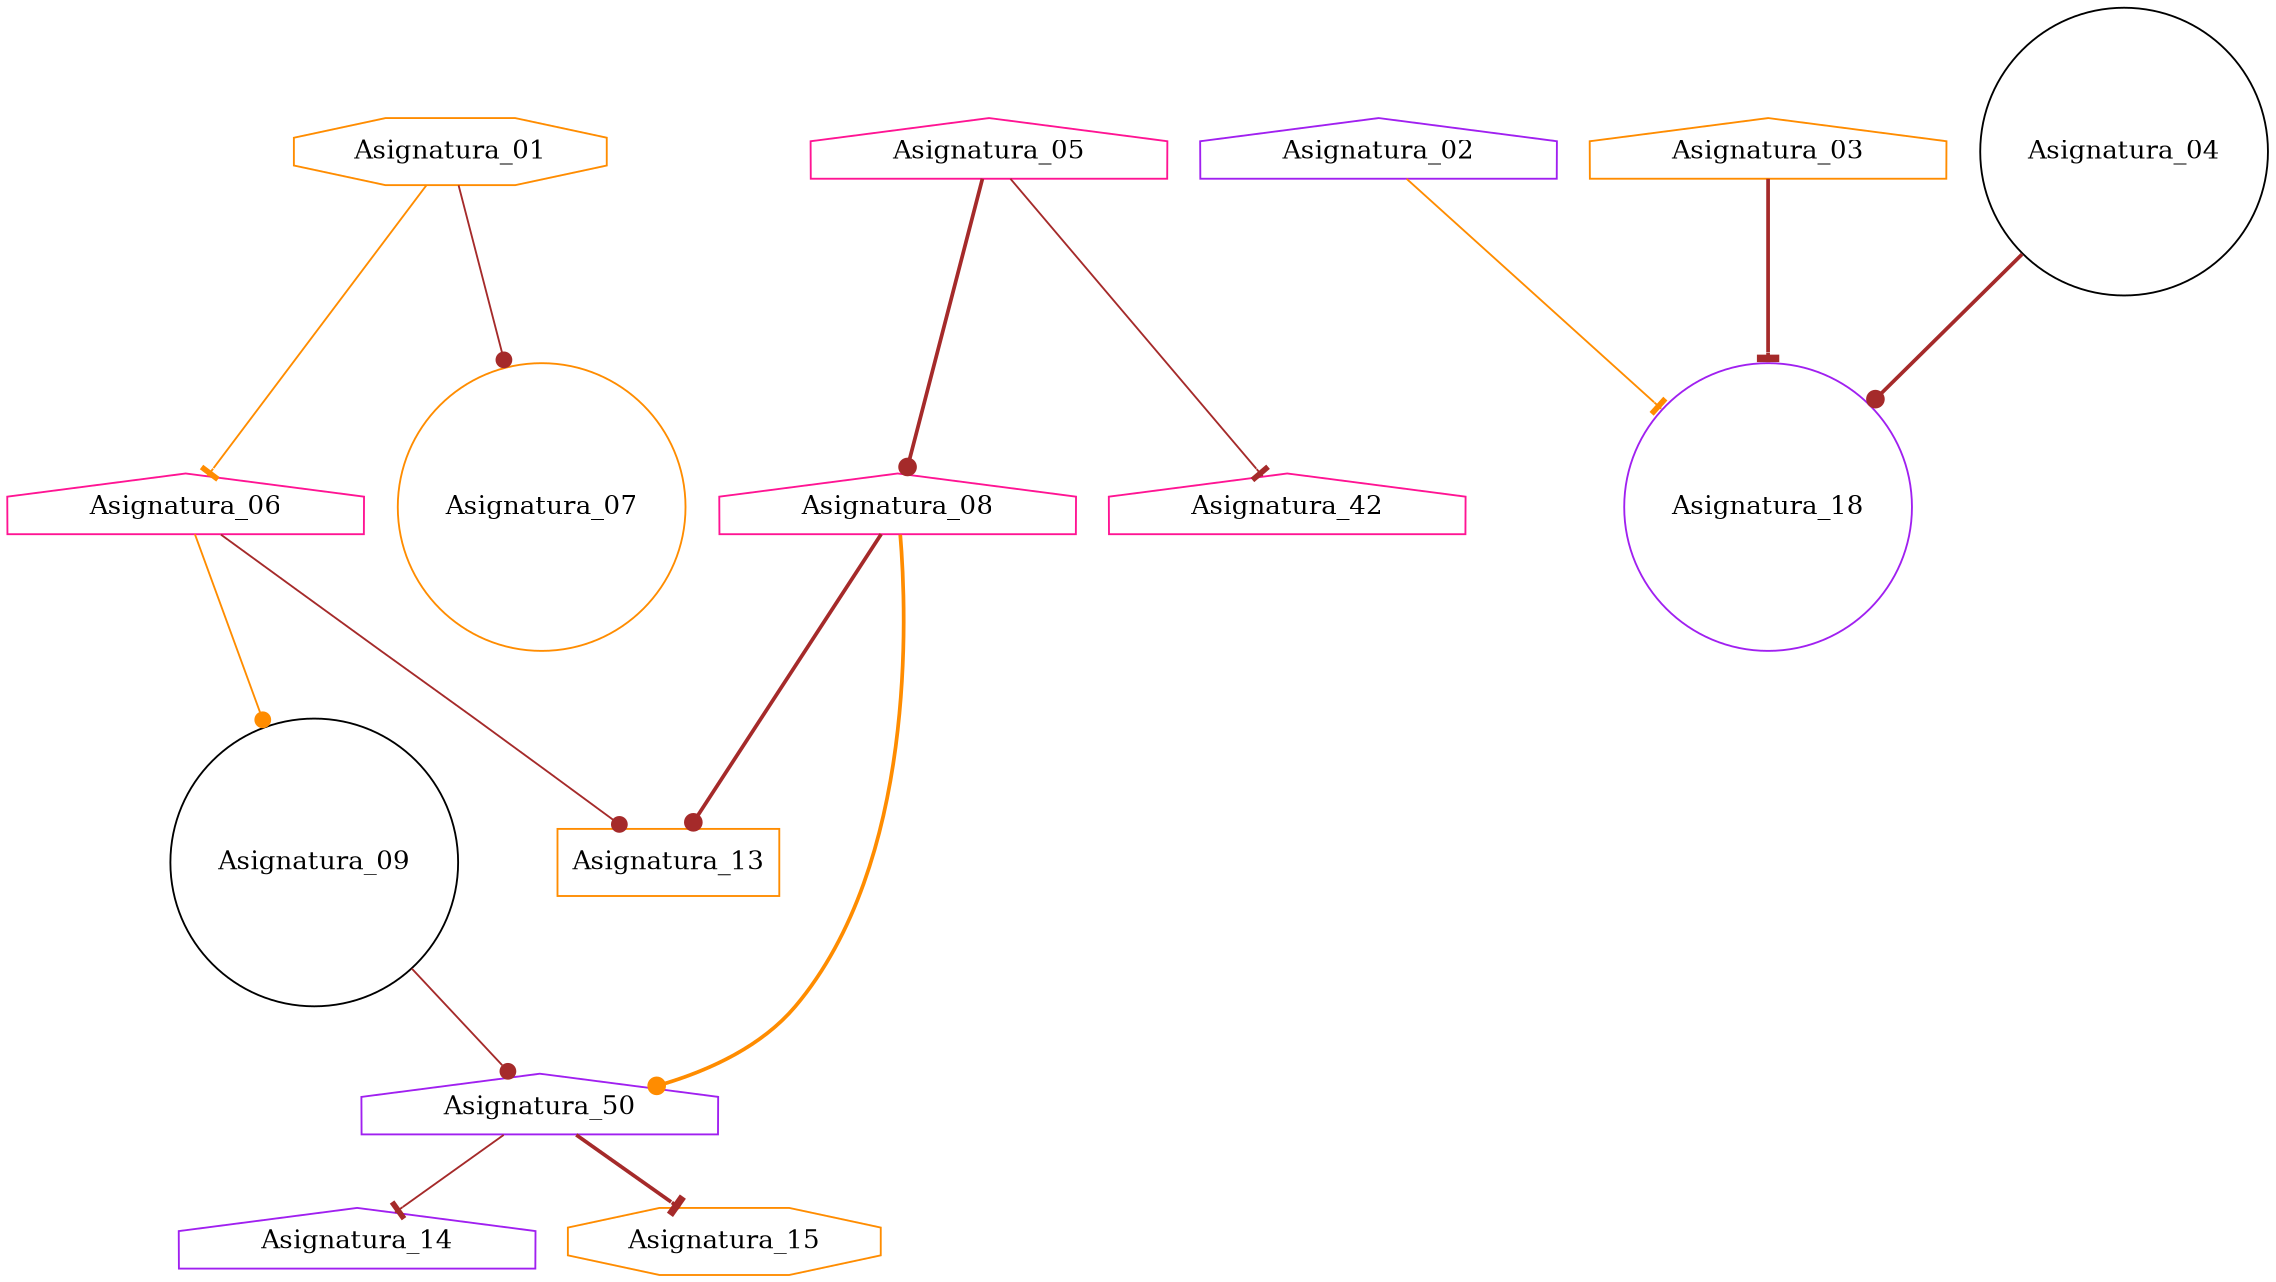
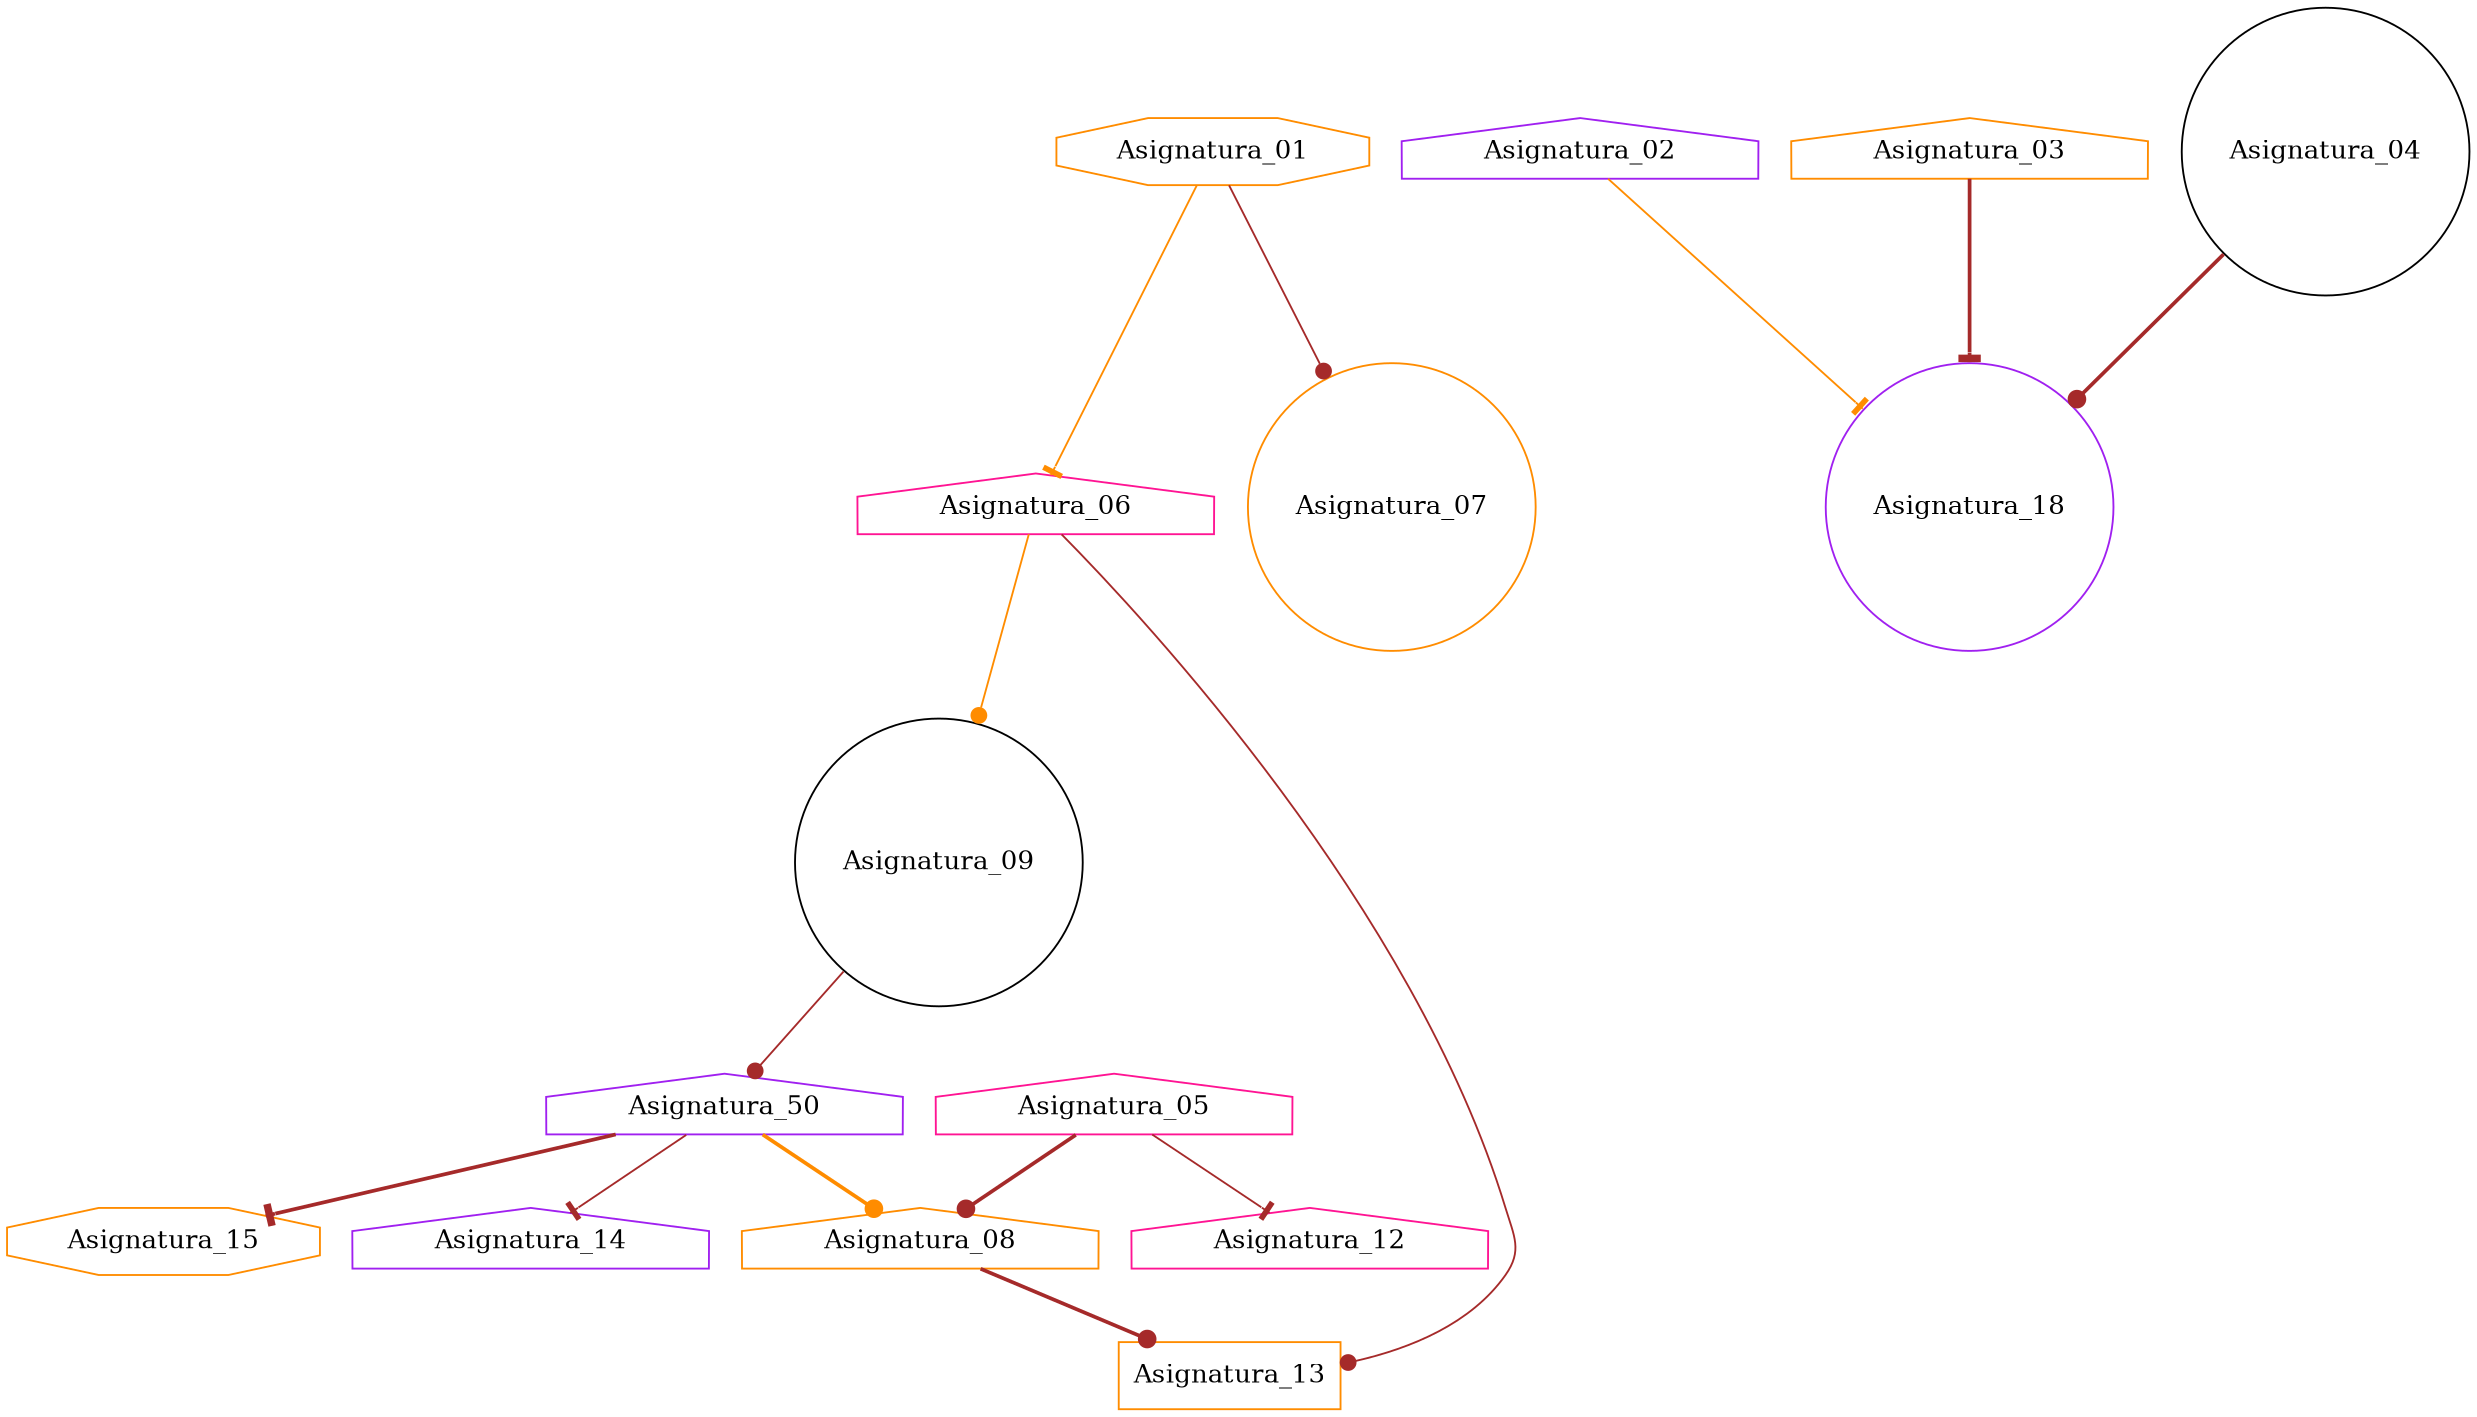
node "Asignatura_08": color deeppink -> darkorange
node "Asignatura_42": label "Asignatura_42" -> "Asignatura_12"
edge "Asignatura_08" -> "Asignatura_50": reversed
